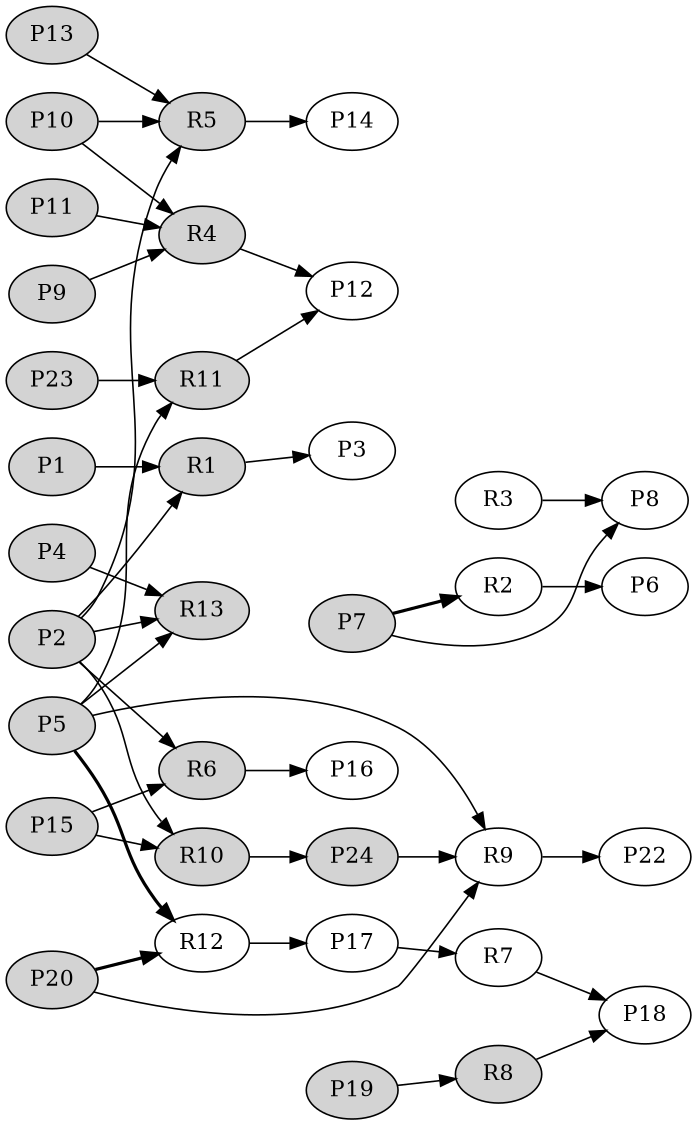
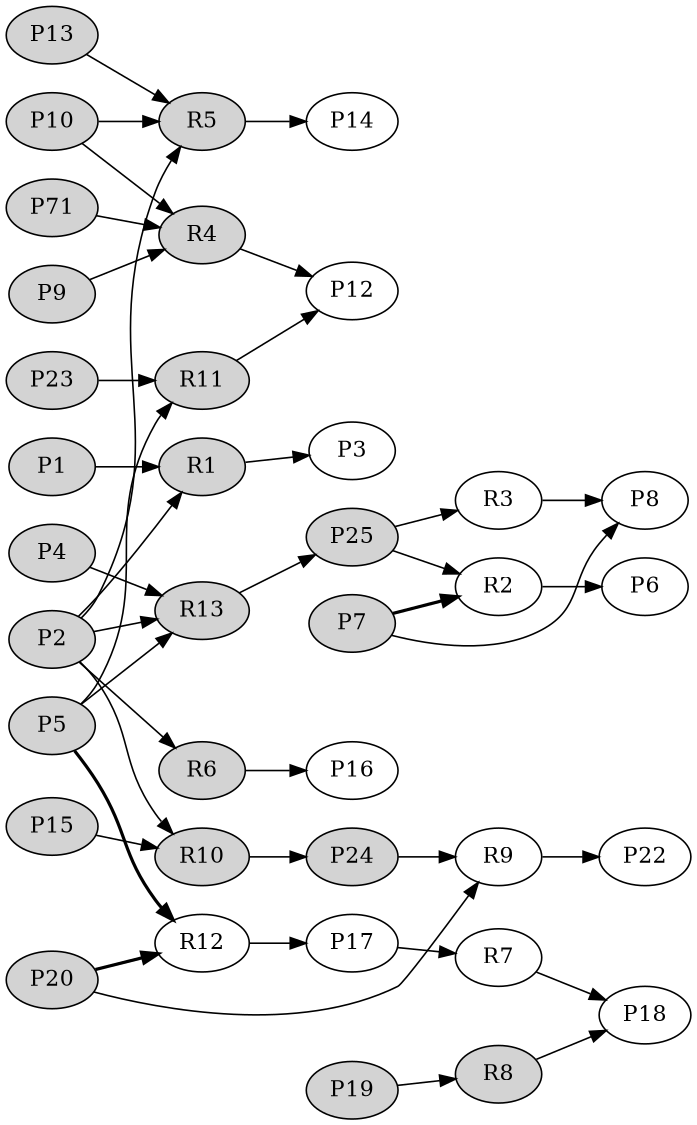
node "P11": label "P11" -> "P71"
node "P25": added
edge "P5" -> "R9": removed
edge "P15" -> "R6": removed
